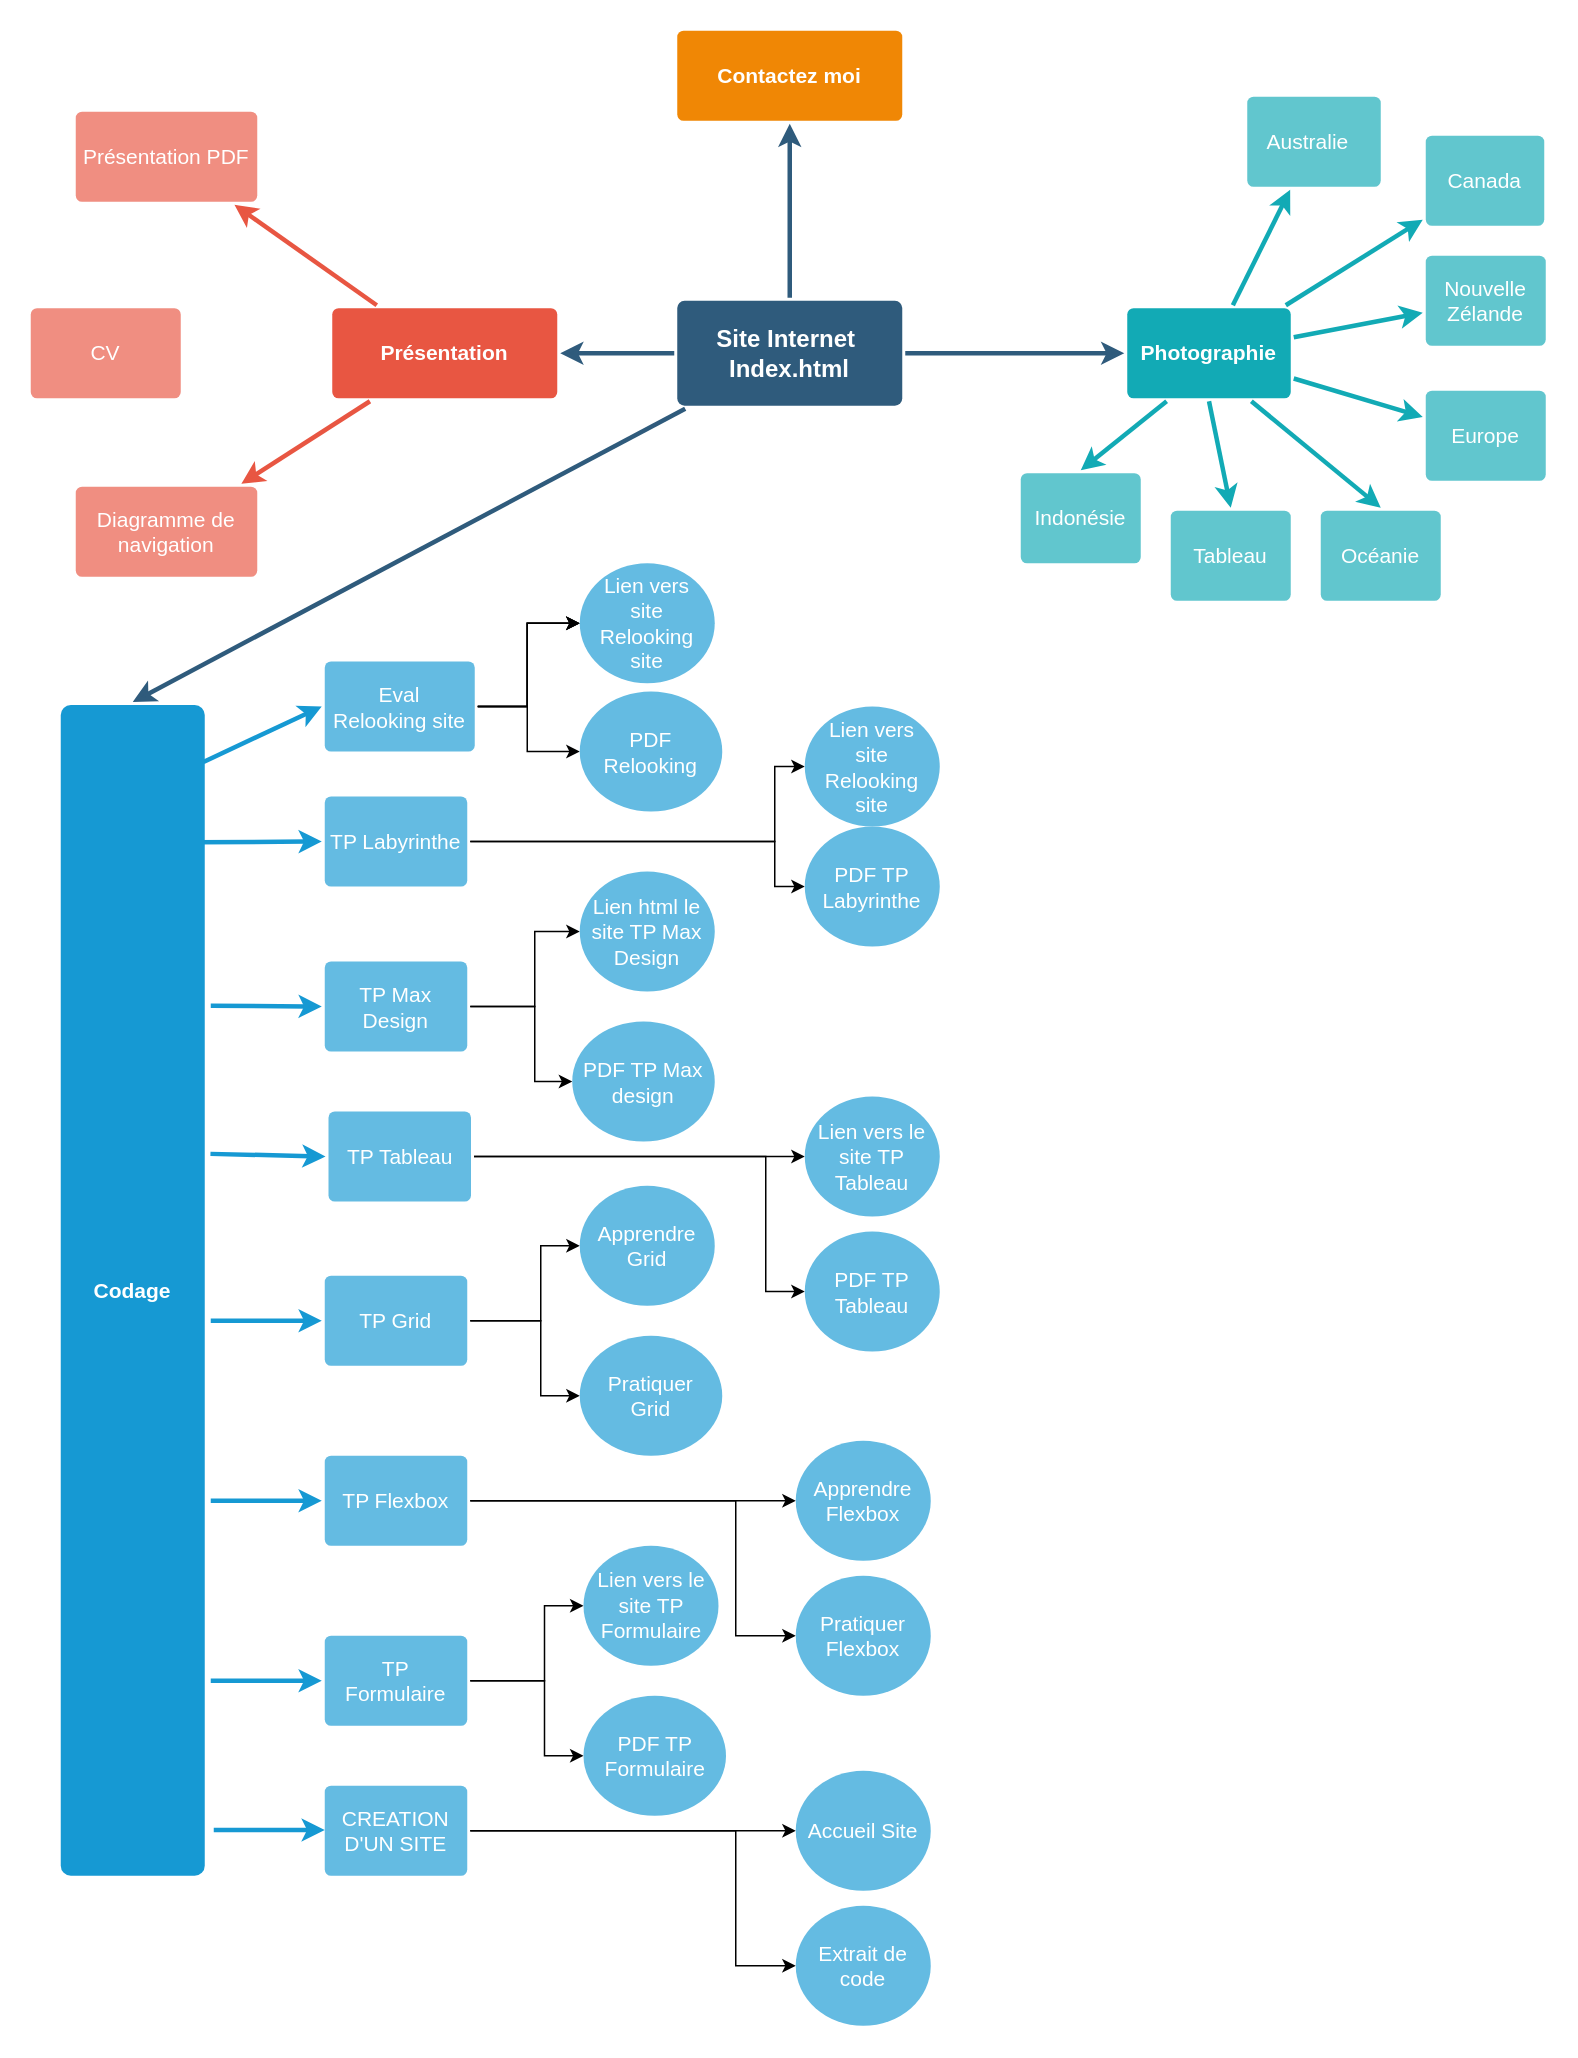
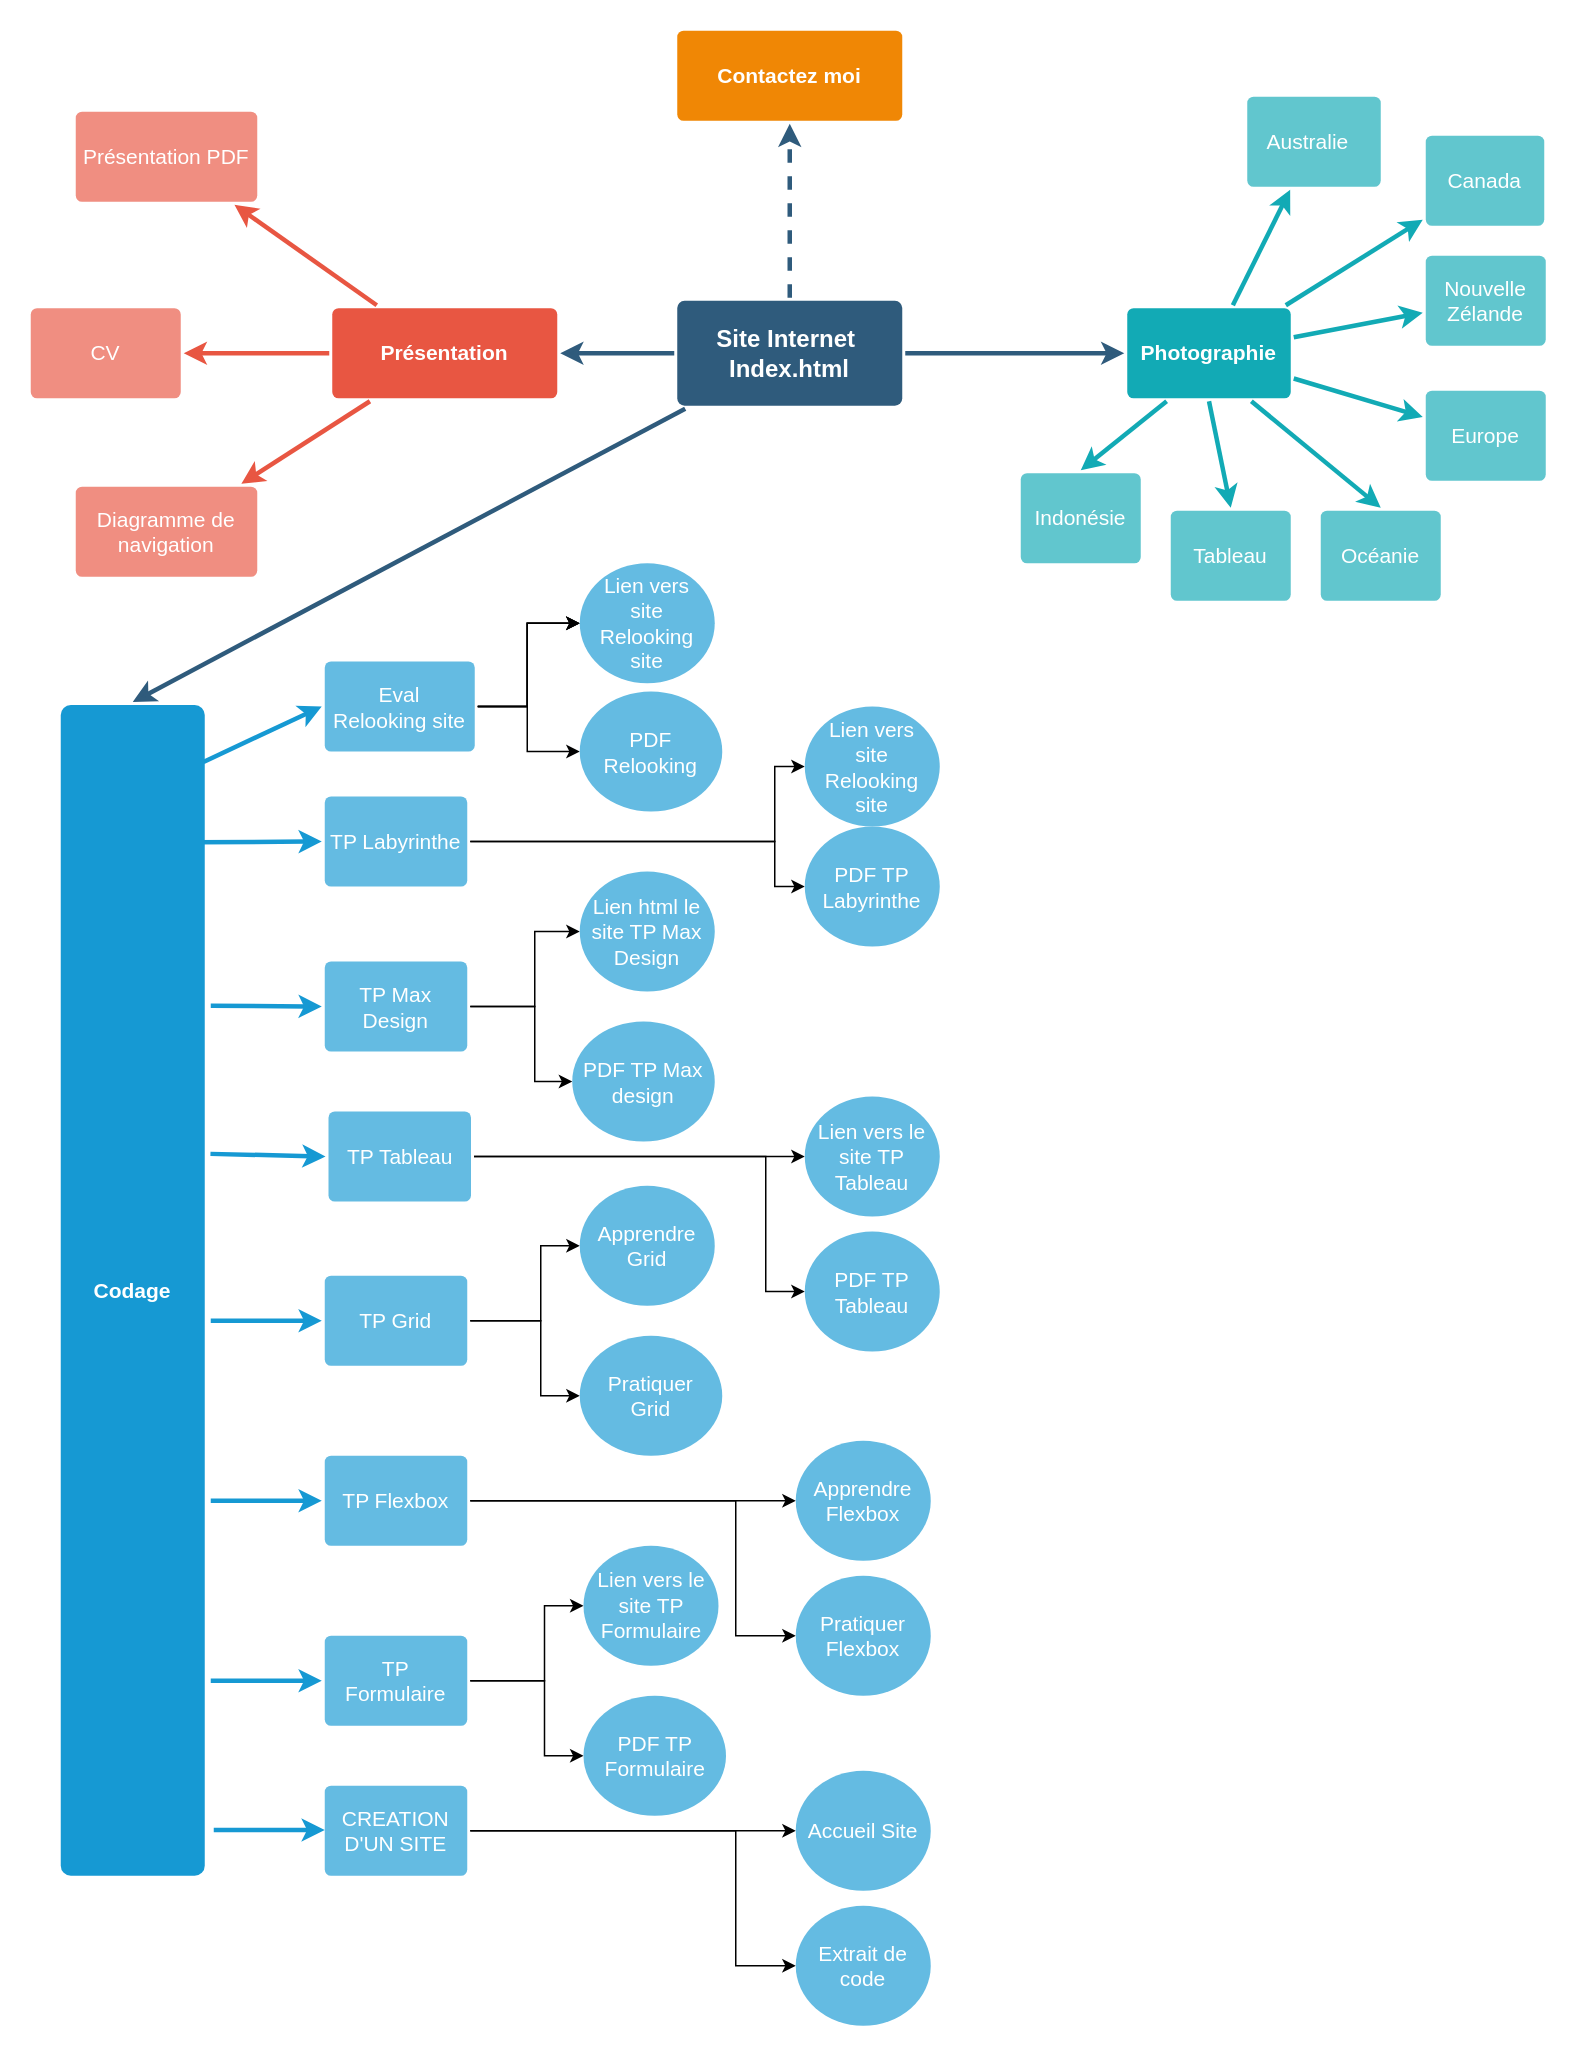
edge "Site Internet Index.html" -> "Contactez moi": style solid -> dashed
edge "Présentation" -> "CV": added
